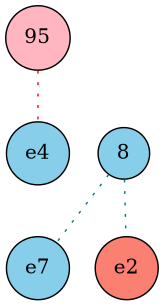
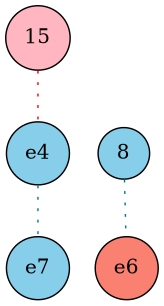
node "95": label "95" -> "15"
edge "8" -- "e7": now "e4" -- "e7"
node "e2": label "e2" -> "e6"
